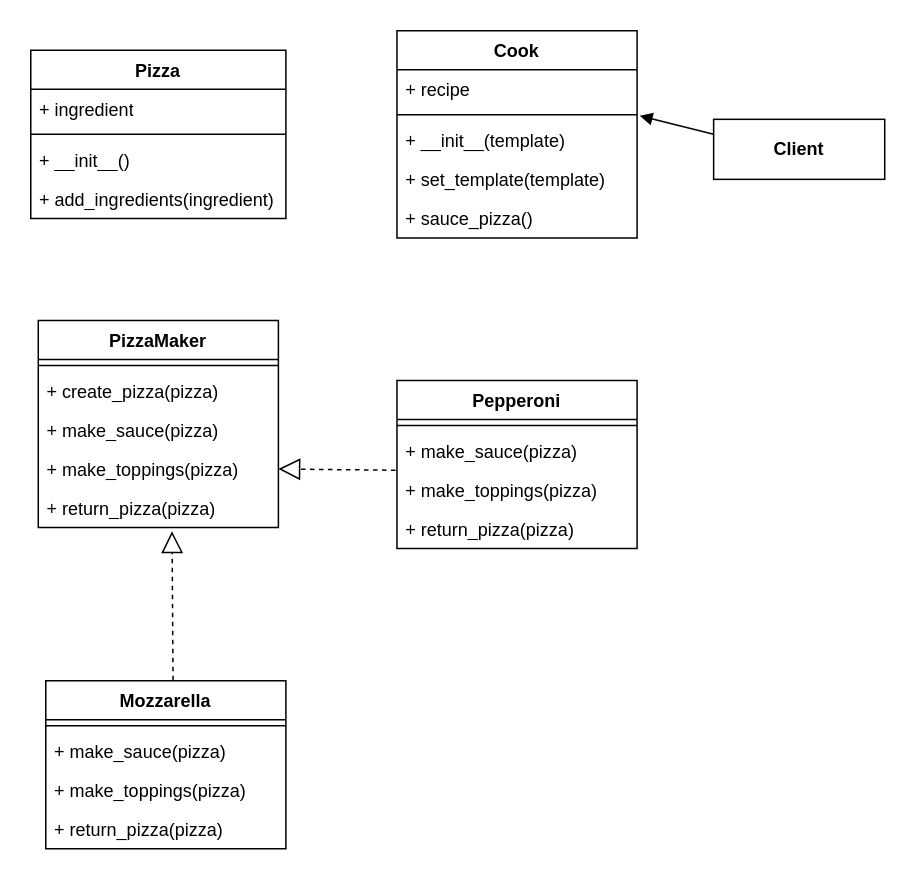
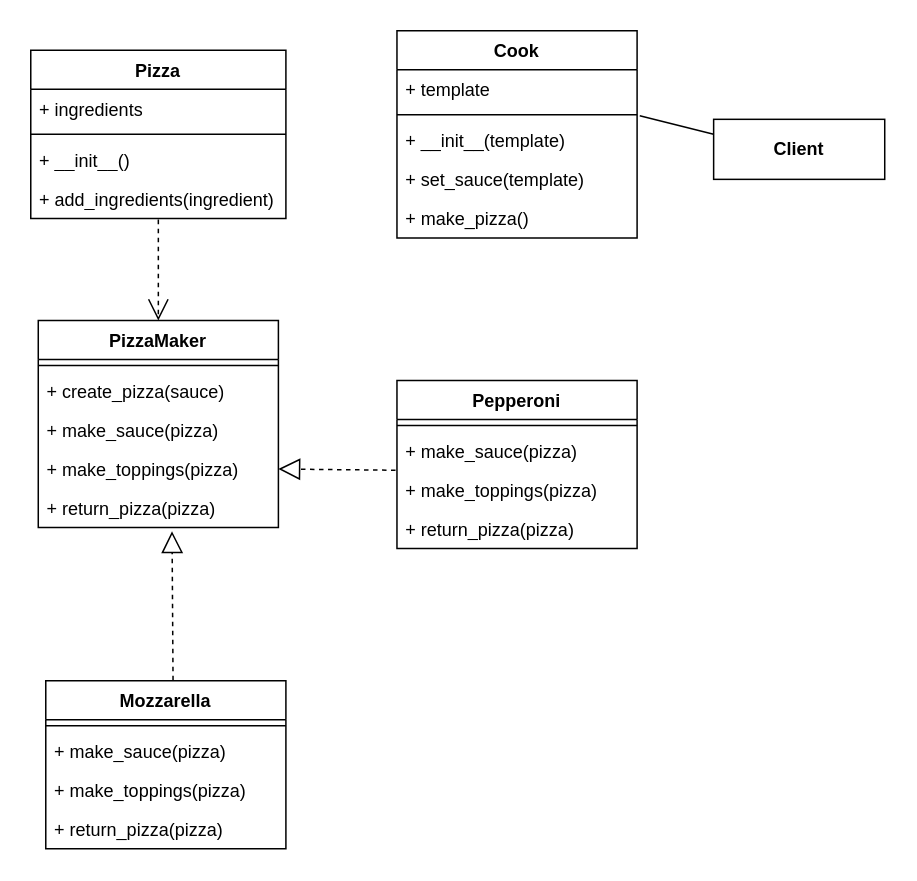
node "+ recipe": label "+ recipe" -> "+ template"
node "+ ingredient": label "+ ingredient" -> "+ ingredients"
edge "Client" -> "+ __init__(template)": arrowhead block -> none
node "+ set_template(template)": label "+ set_template(template)" -> "+ set_sauce(template)"
node "+ sauce_pizza()": label "+ sauce_pizza()" -> "+ make_pizza()"
edge "+ add_ingredients(ingredient)" -> "PizzaMaker": added
node "+ create_pizza(pizza)": label "+ create_pizza(pizza)" -> "+ create_pizza(sauce)"
